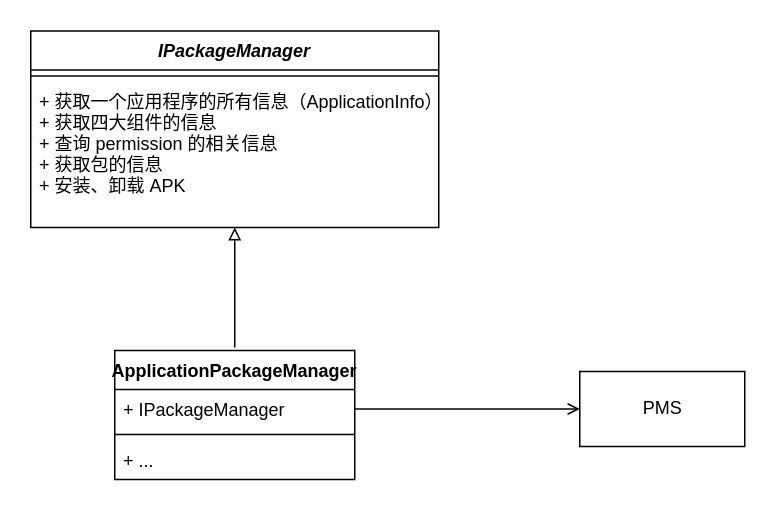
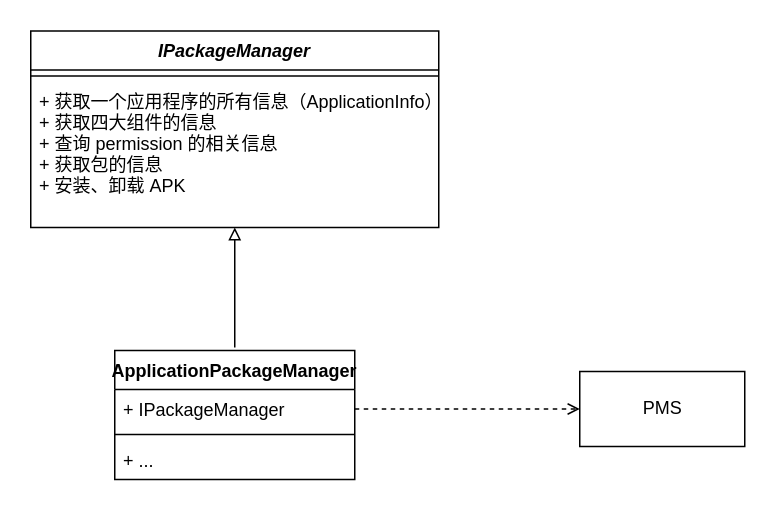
edge "+ IPackageManager" -> "PMS": style solid -> dashed
